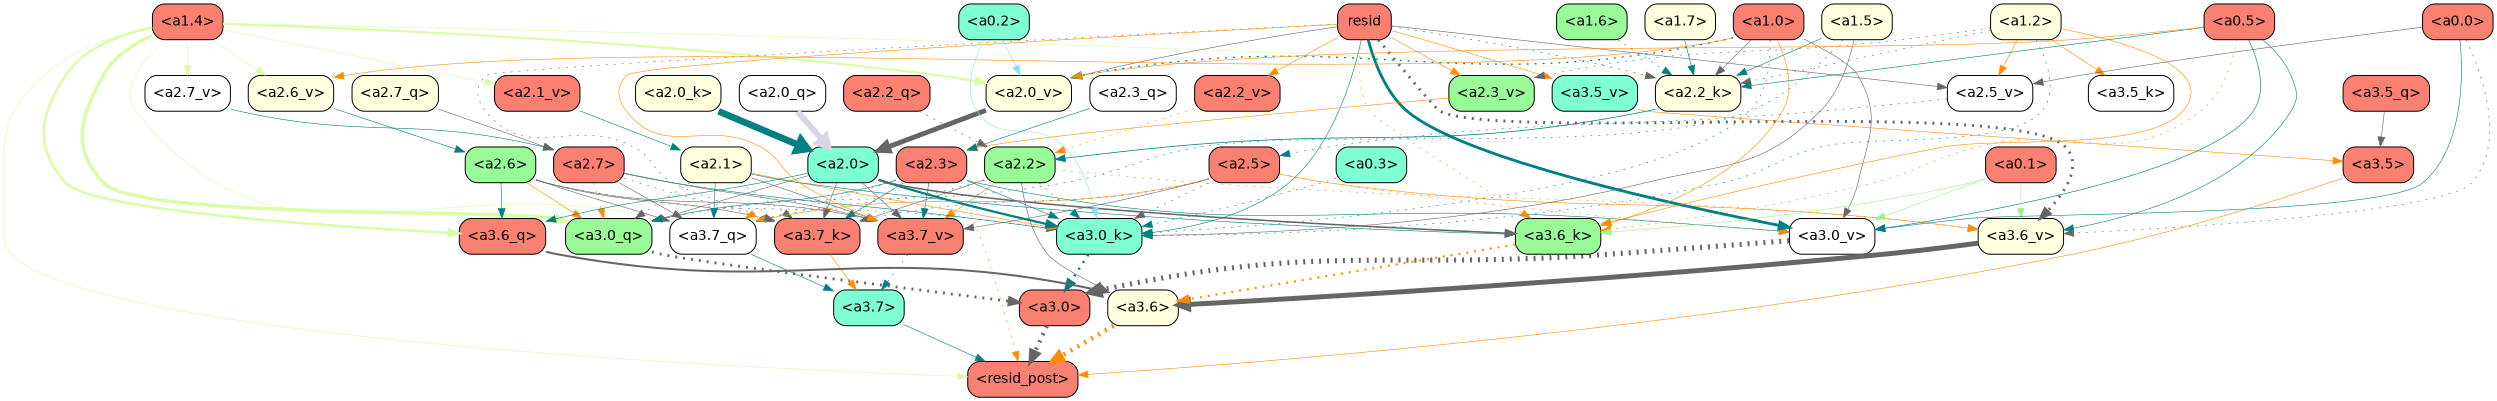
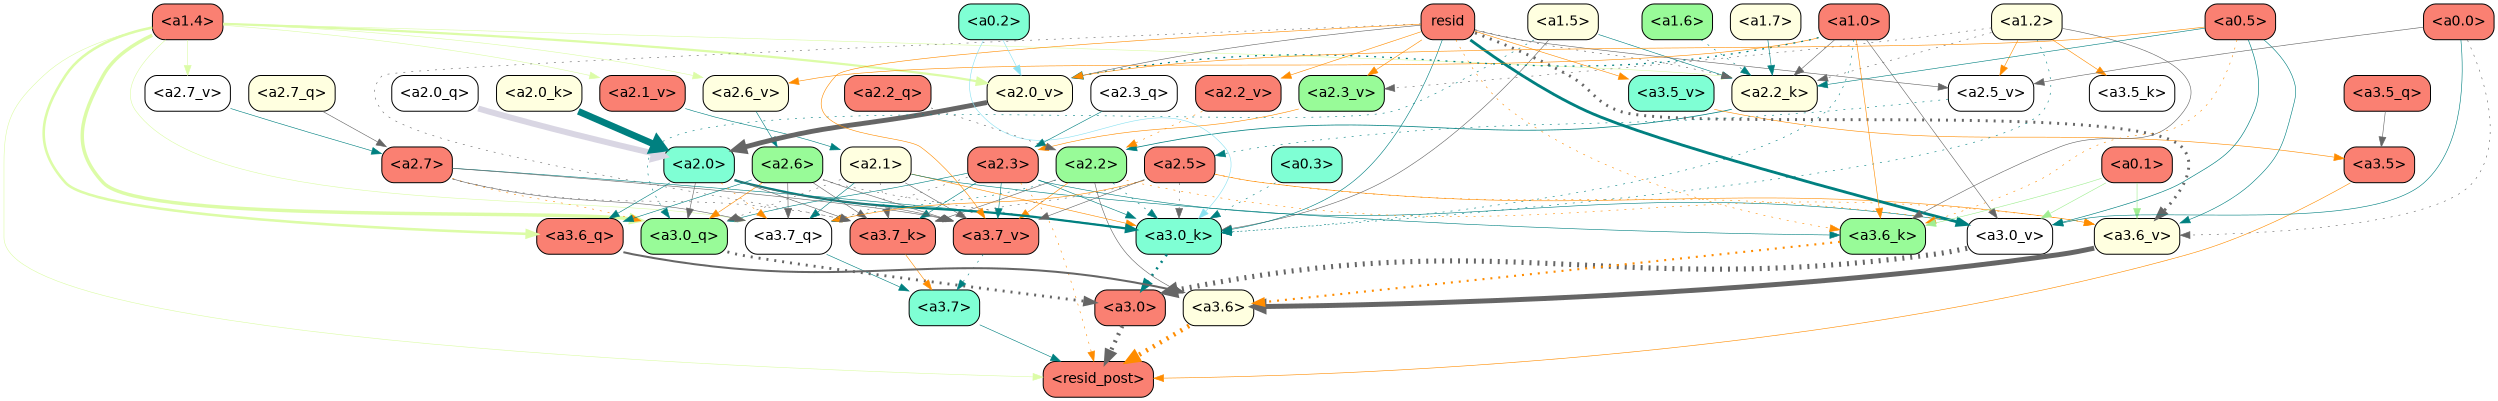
edge "<a1.2>" -> "<a3.6_k>": color darkorange -> gray40
edge "<a2.0>" -> "<a3.6_k>": removed
